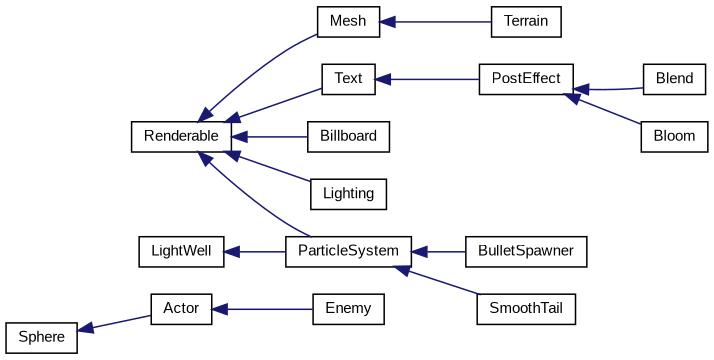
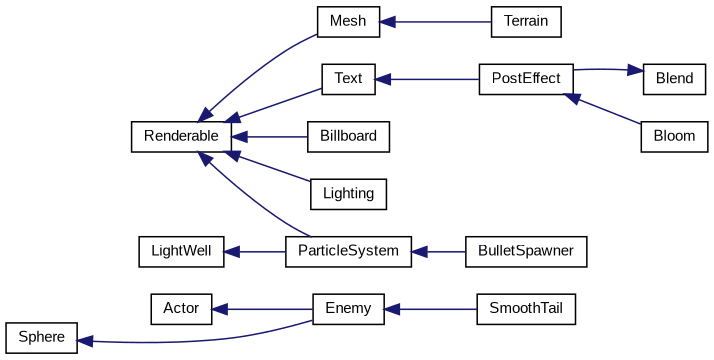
edge "Blend" -> "PostEffect": reversed
edge "SmoothTail" -> "ParticleSystem": now "SmoothTail" -> "Enemy"
edge "Actor" -> "Sphere": now "Enemy" -> "Sphere"
